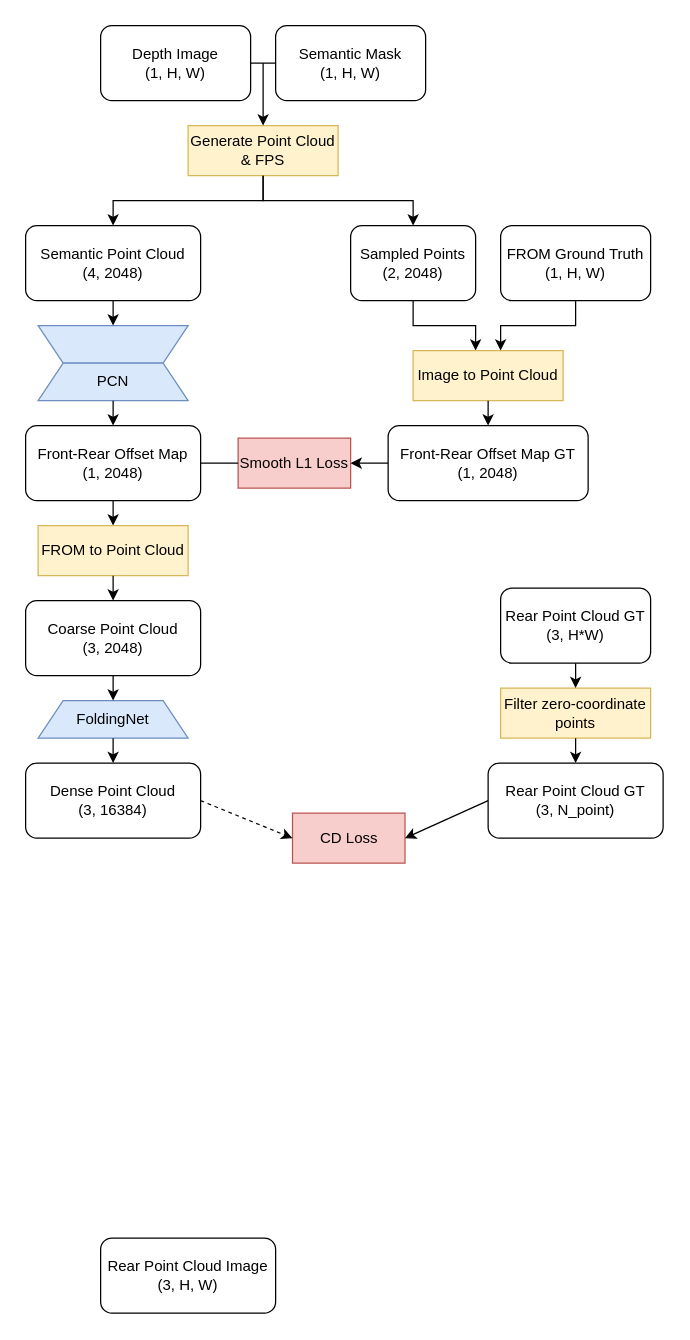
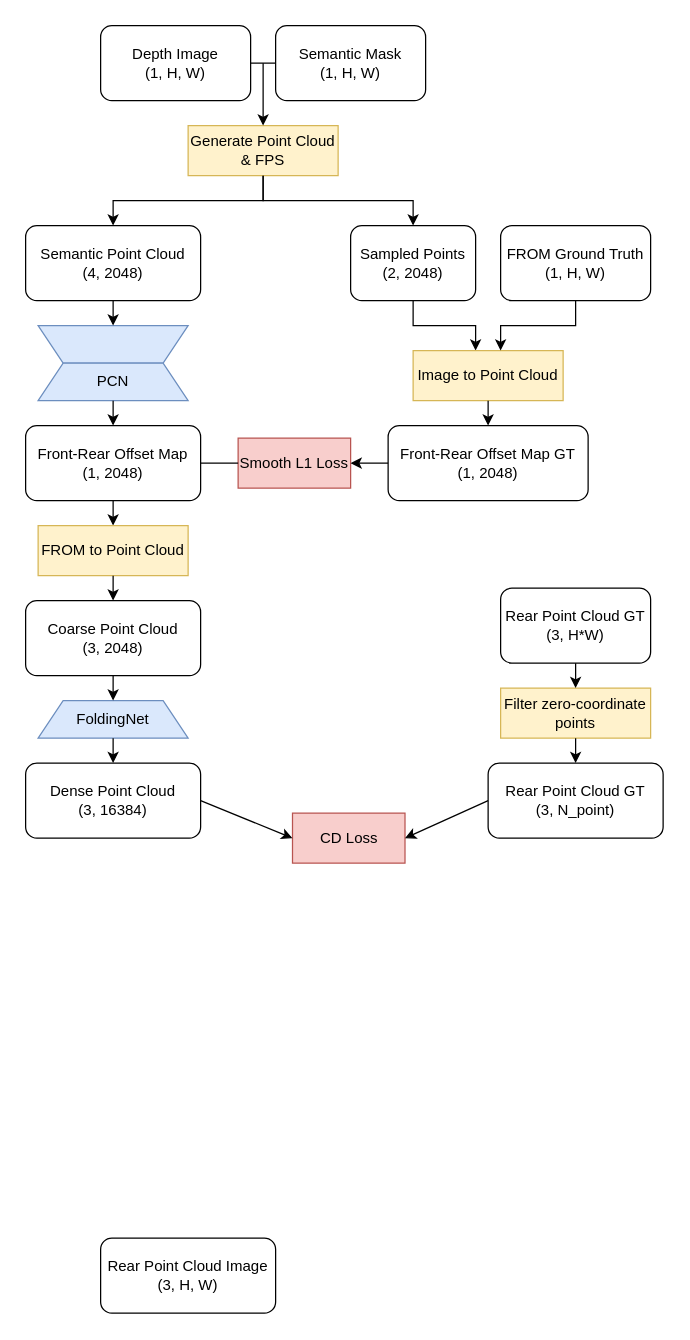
edge "Dense Point Cloud (3, 16384)" -> "CD Loss": style dashed -> solid
